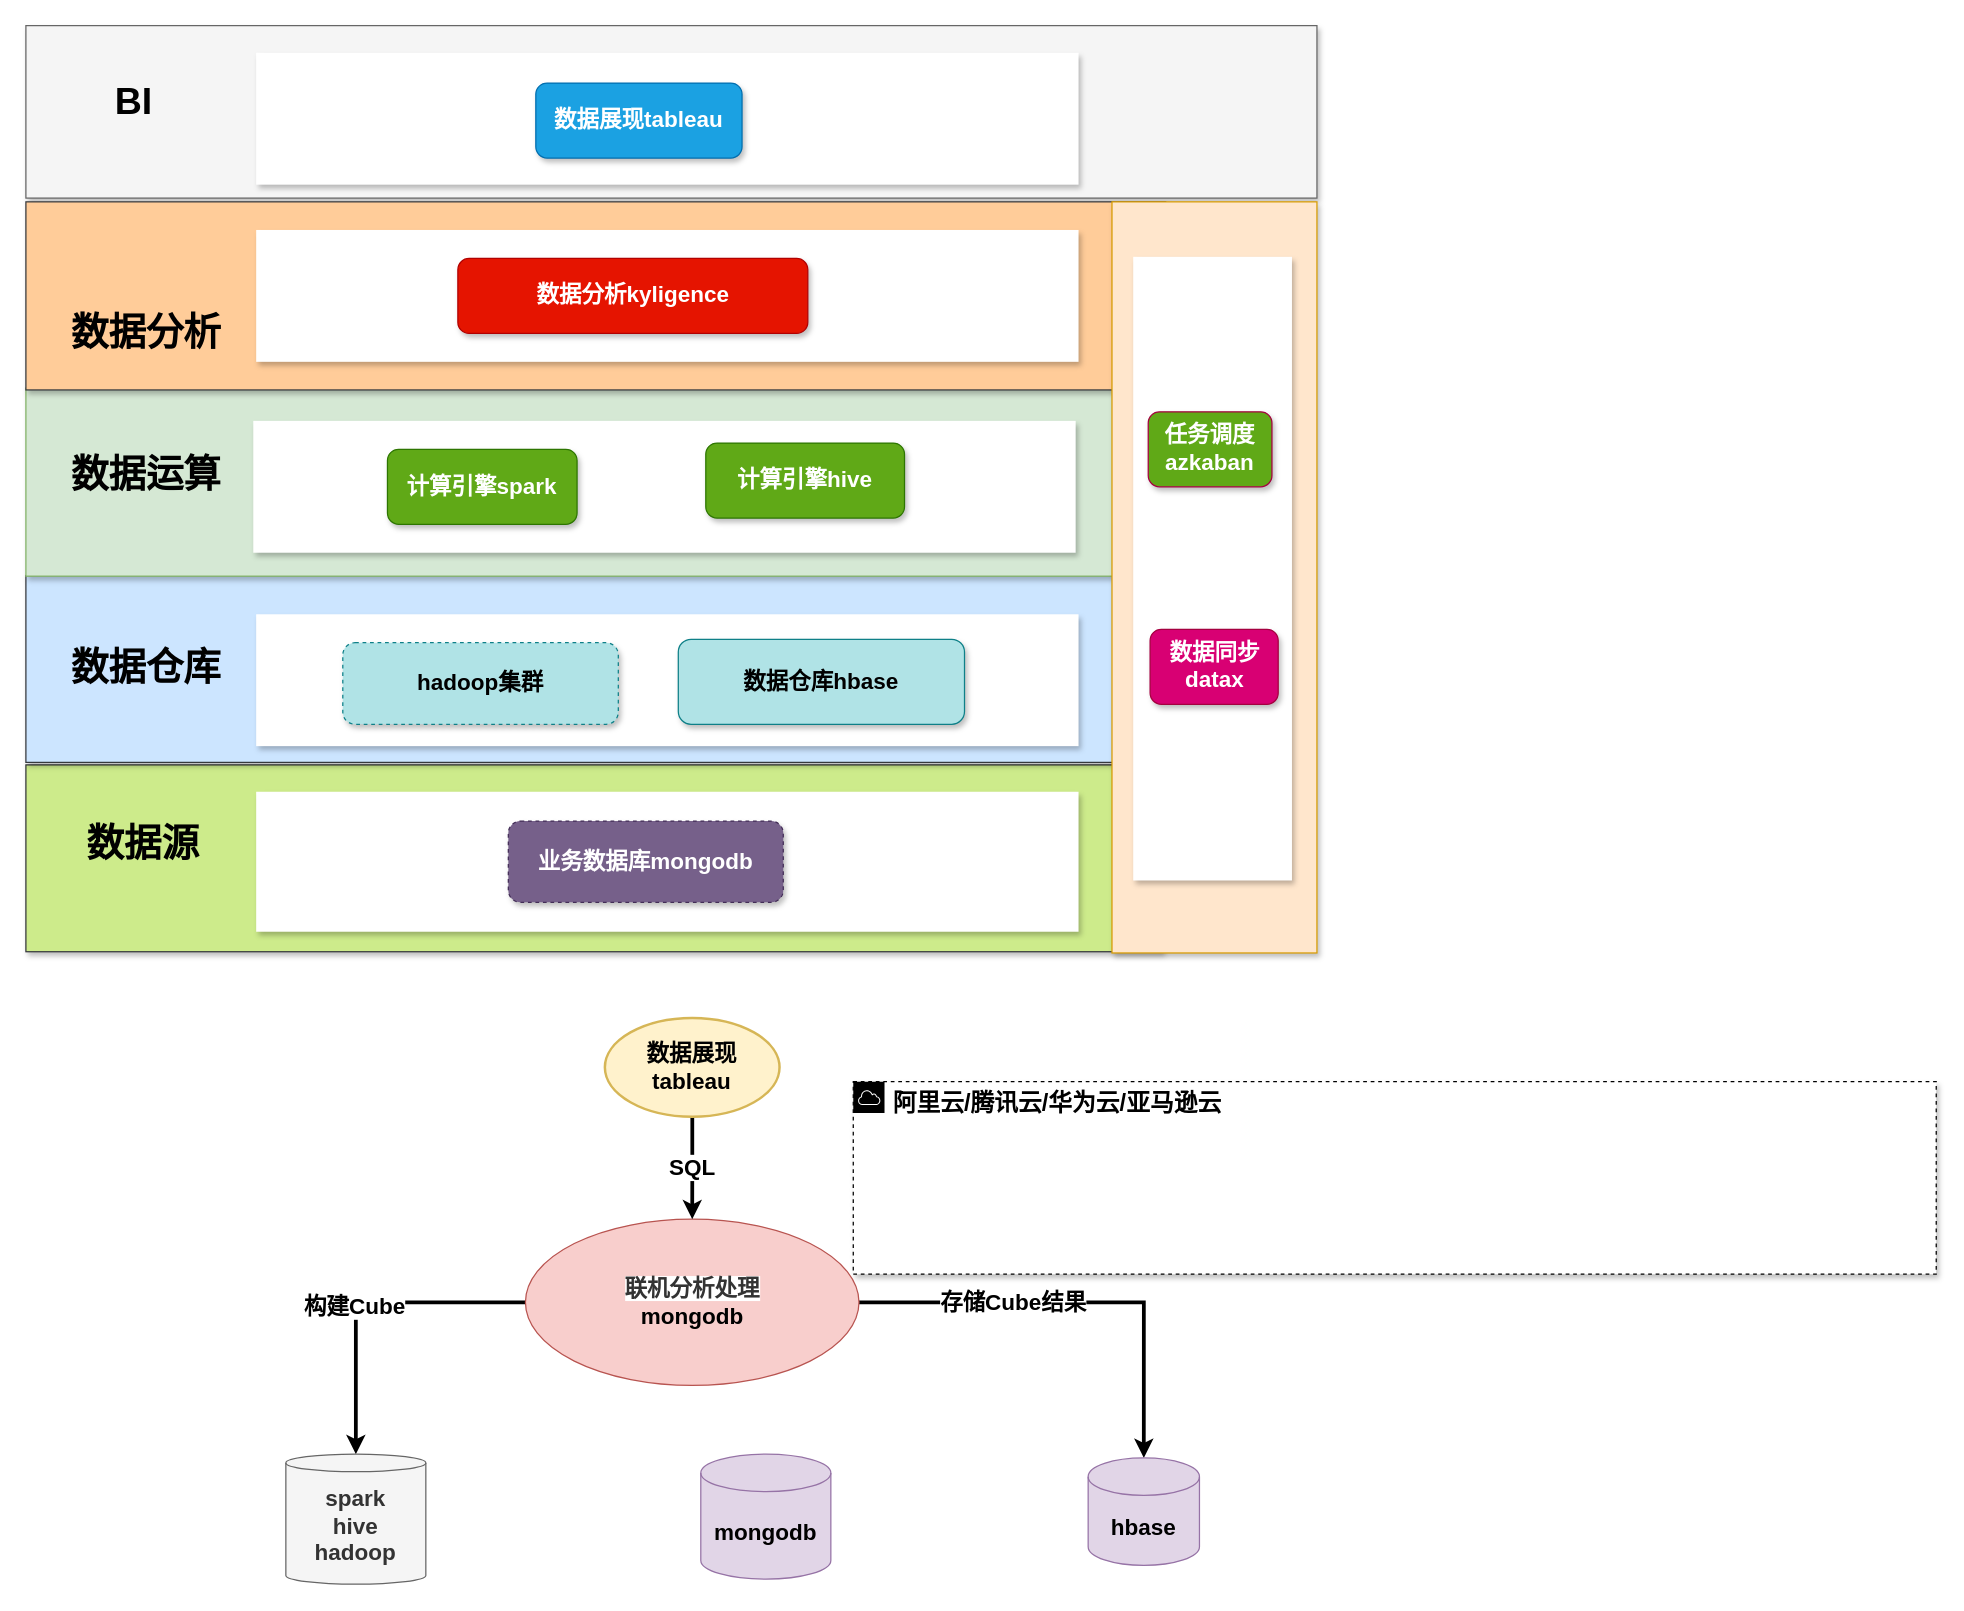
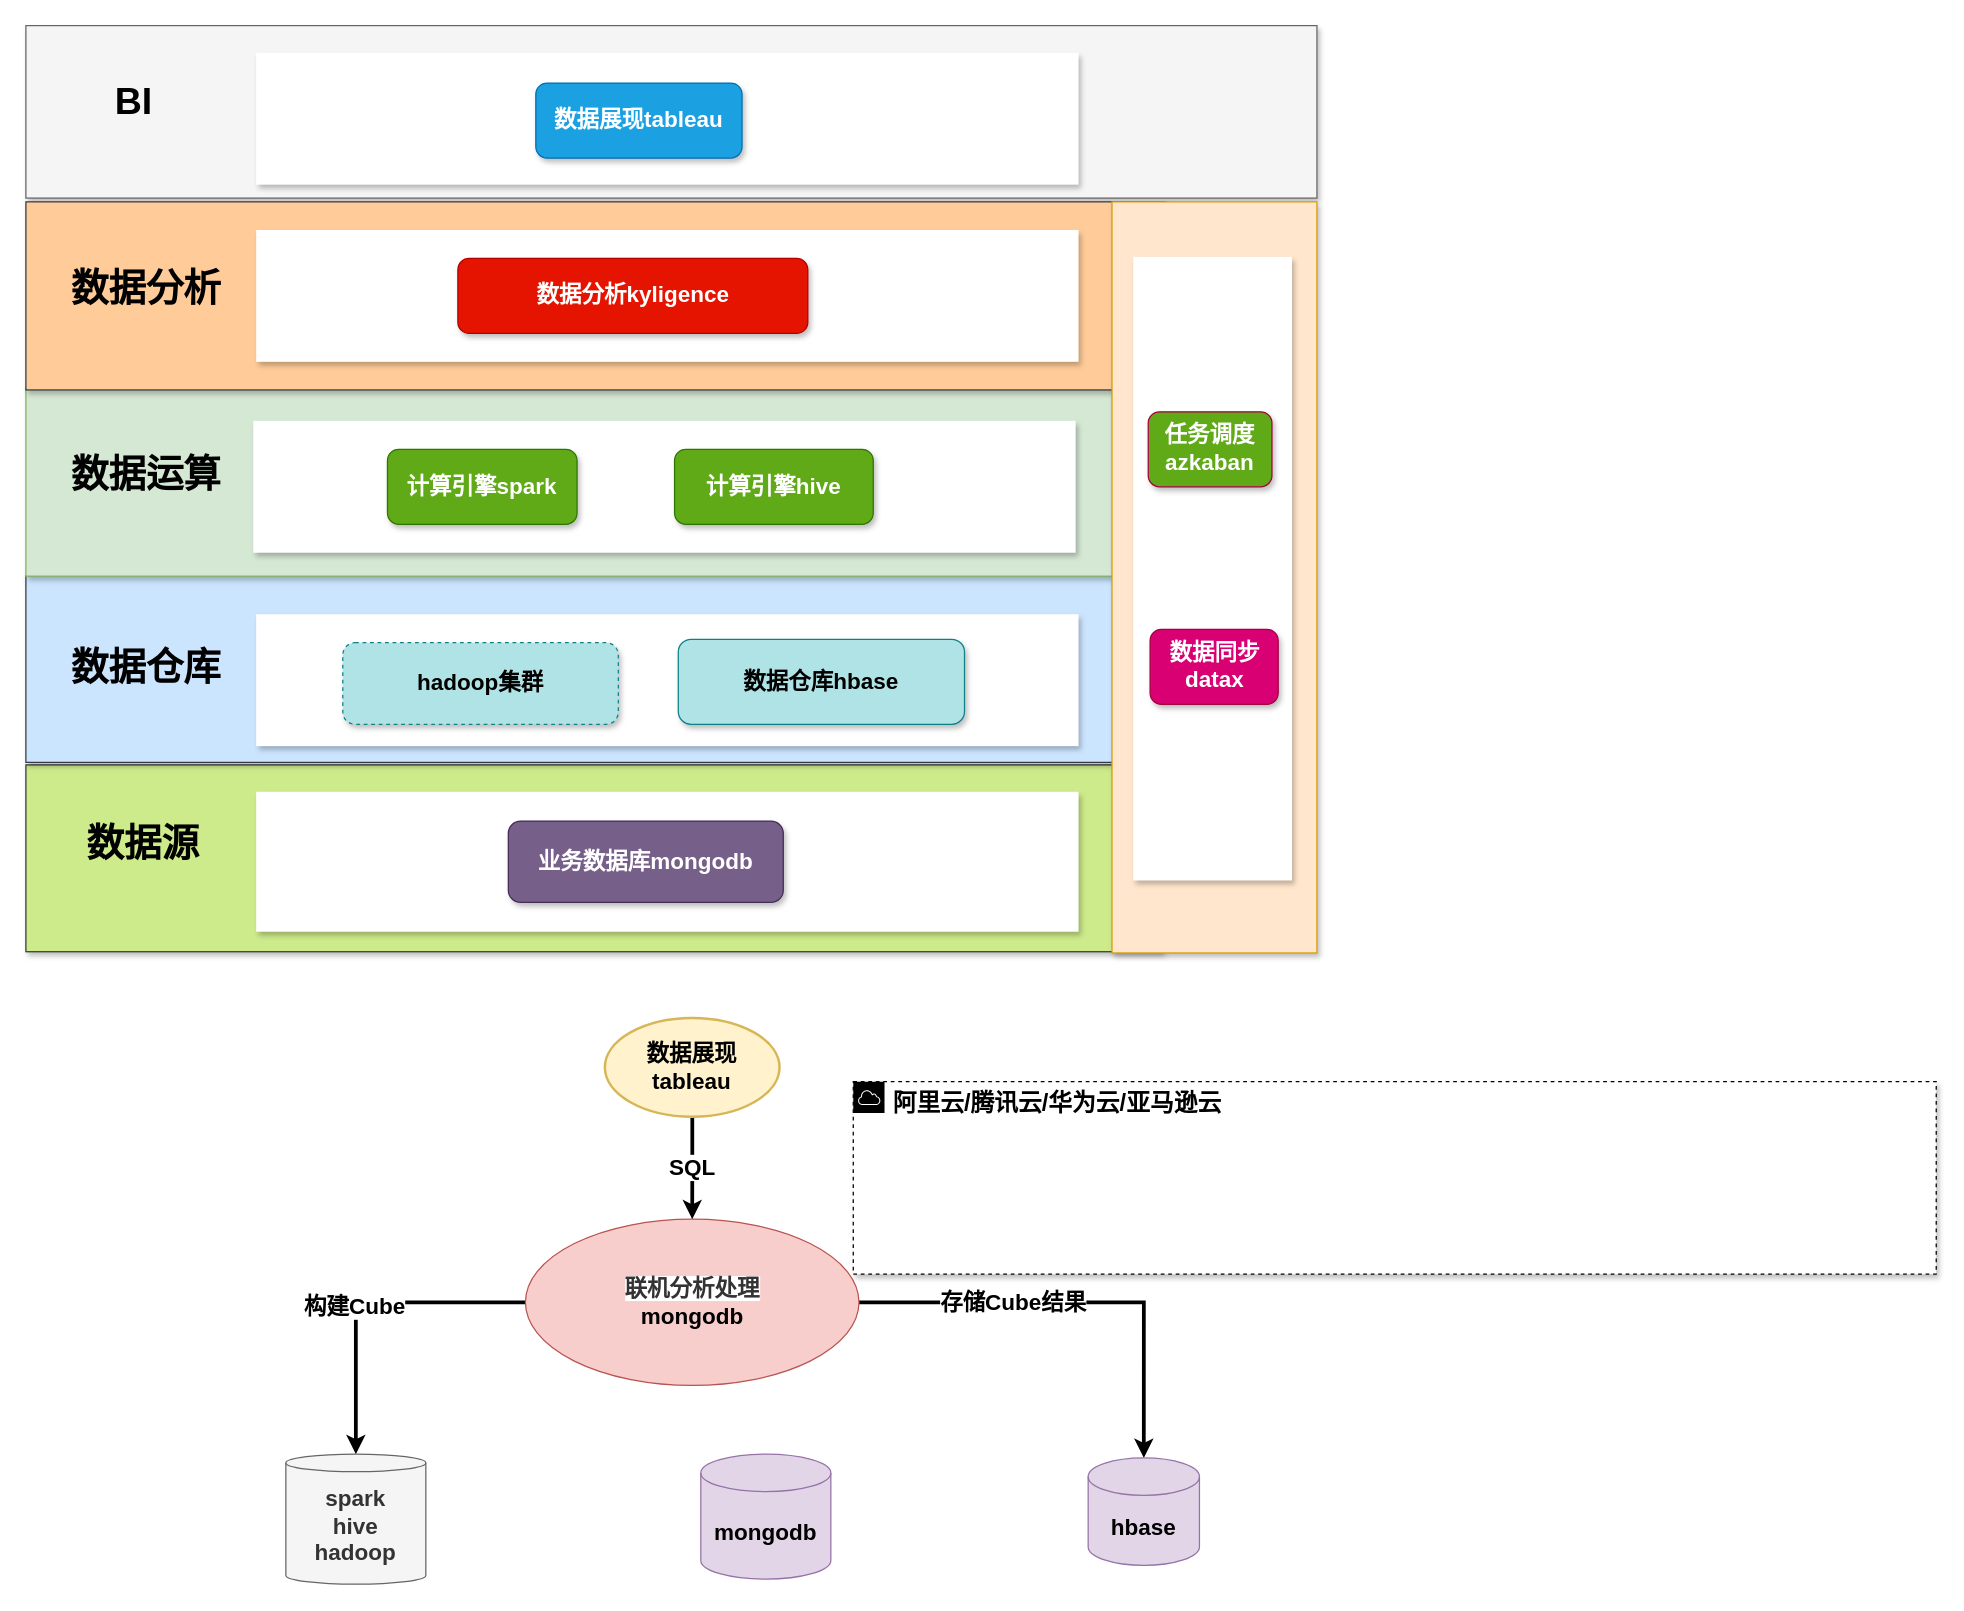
node "数据分析": moved (146, 332) -> (146, 288)
node "计算引擎hive": moved (805, 481) -> (774, 487)
node "业务数据库mongodb": style dashed -> solid
